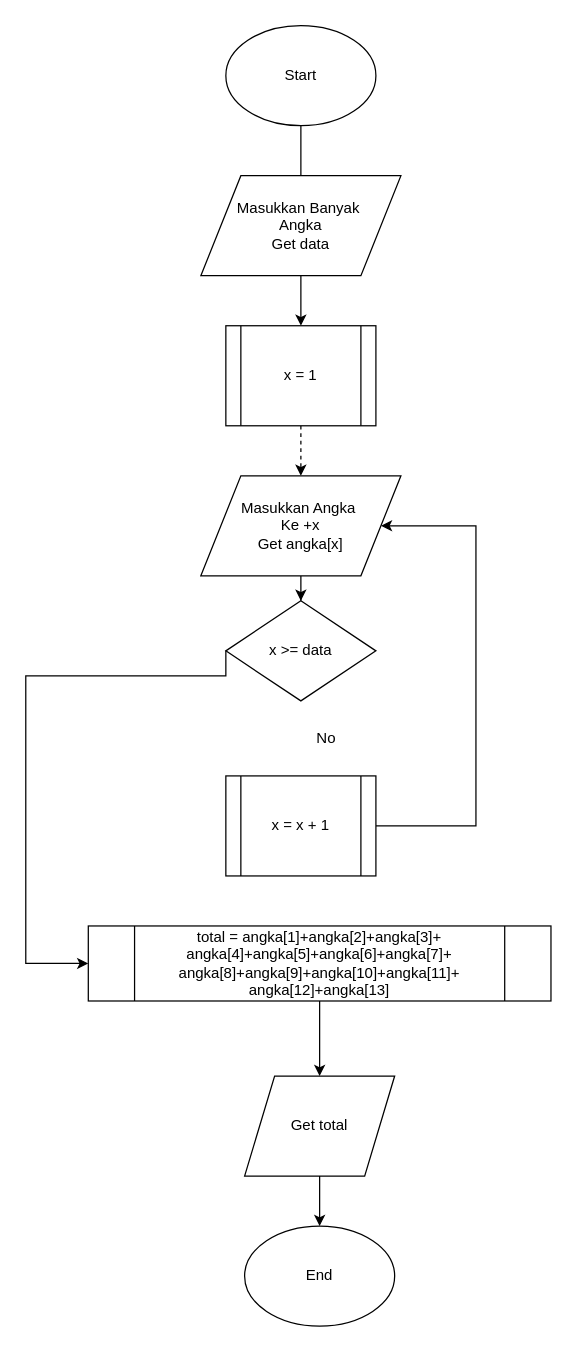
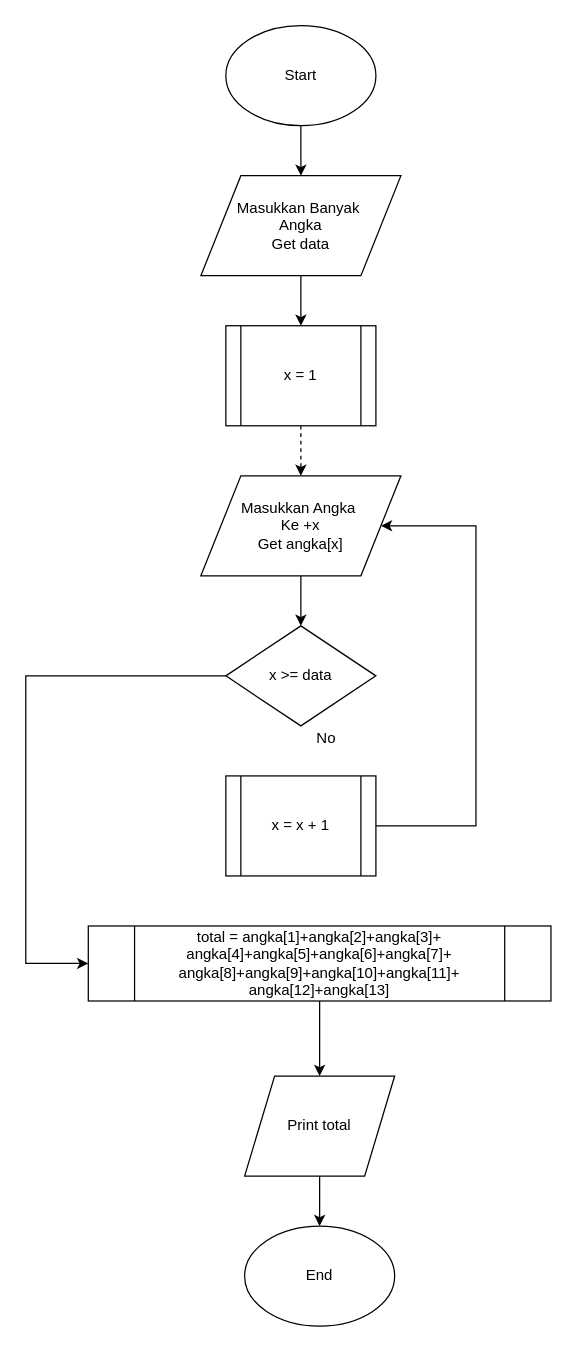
edge "Start" -- "Masukkan Banyak Angka Get data": arrowhead none -> classic
node "x >= data": moved (301, 651) -> (301, 676)
node "Get total": label "Get total" -> "Print total"
